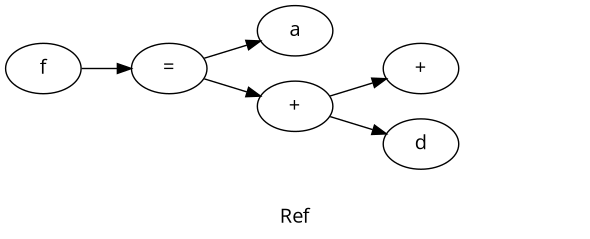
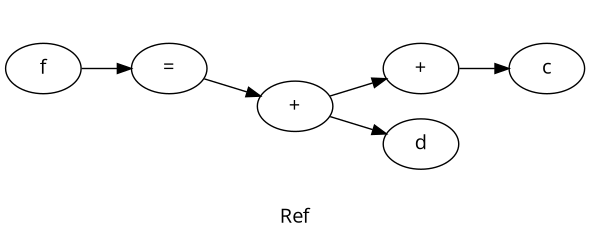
node "a": removed
node "c": added
